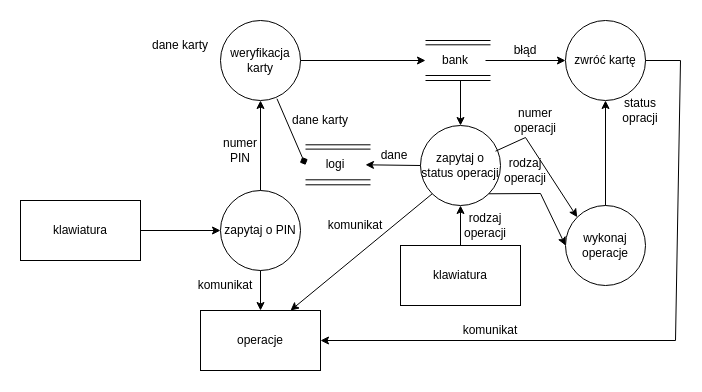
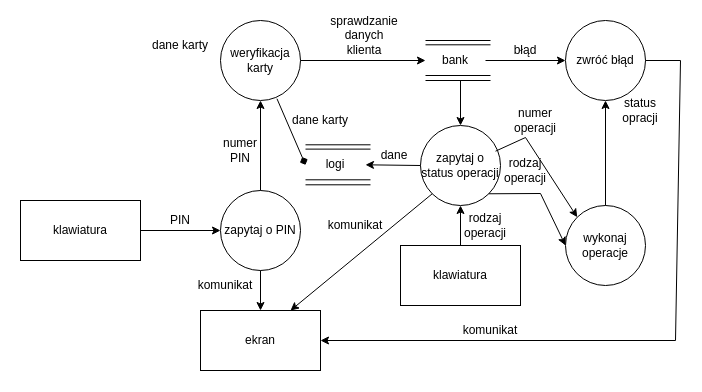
node "sprawdzanie danych klienta": added
node "zwróć kartę": label "zwróć kartę" -> "zwróć błąd"
node "PIN": added
node "operacje": label "operacje" -> "ekran"
